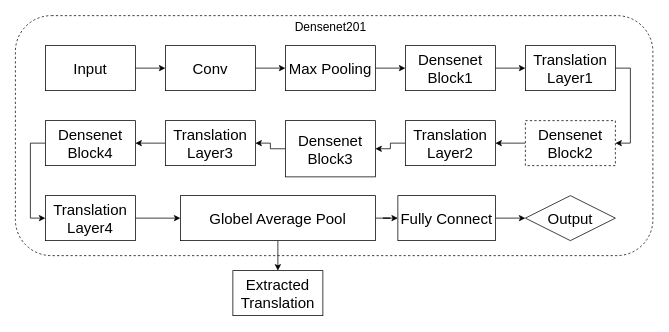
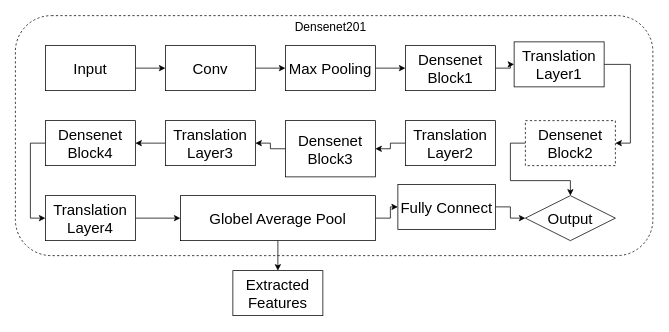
node "Translation Layer1": moved (570, 68) -> (559, 64)
edge "Densenet Block2" -> "Translation Layer2": now "Densenet Block2" -> "Output"
node "Fully Connect": moved (447, 218) -> (447, 207)
node "Extracted Translation": label "Extracted Translation" -> "Extracted Features"
